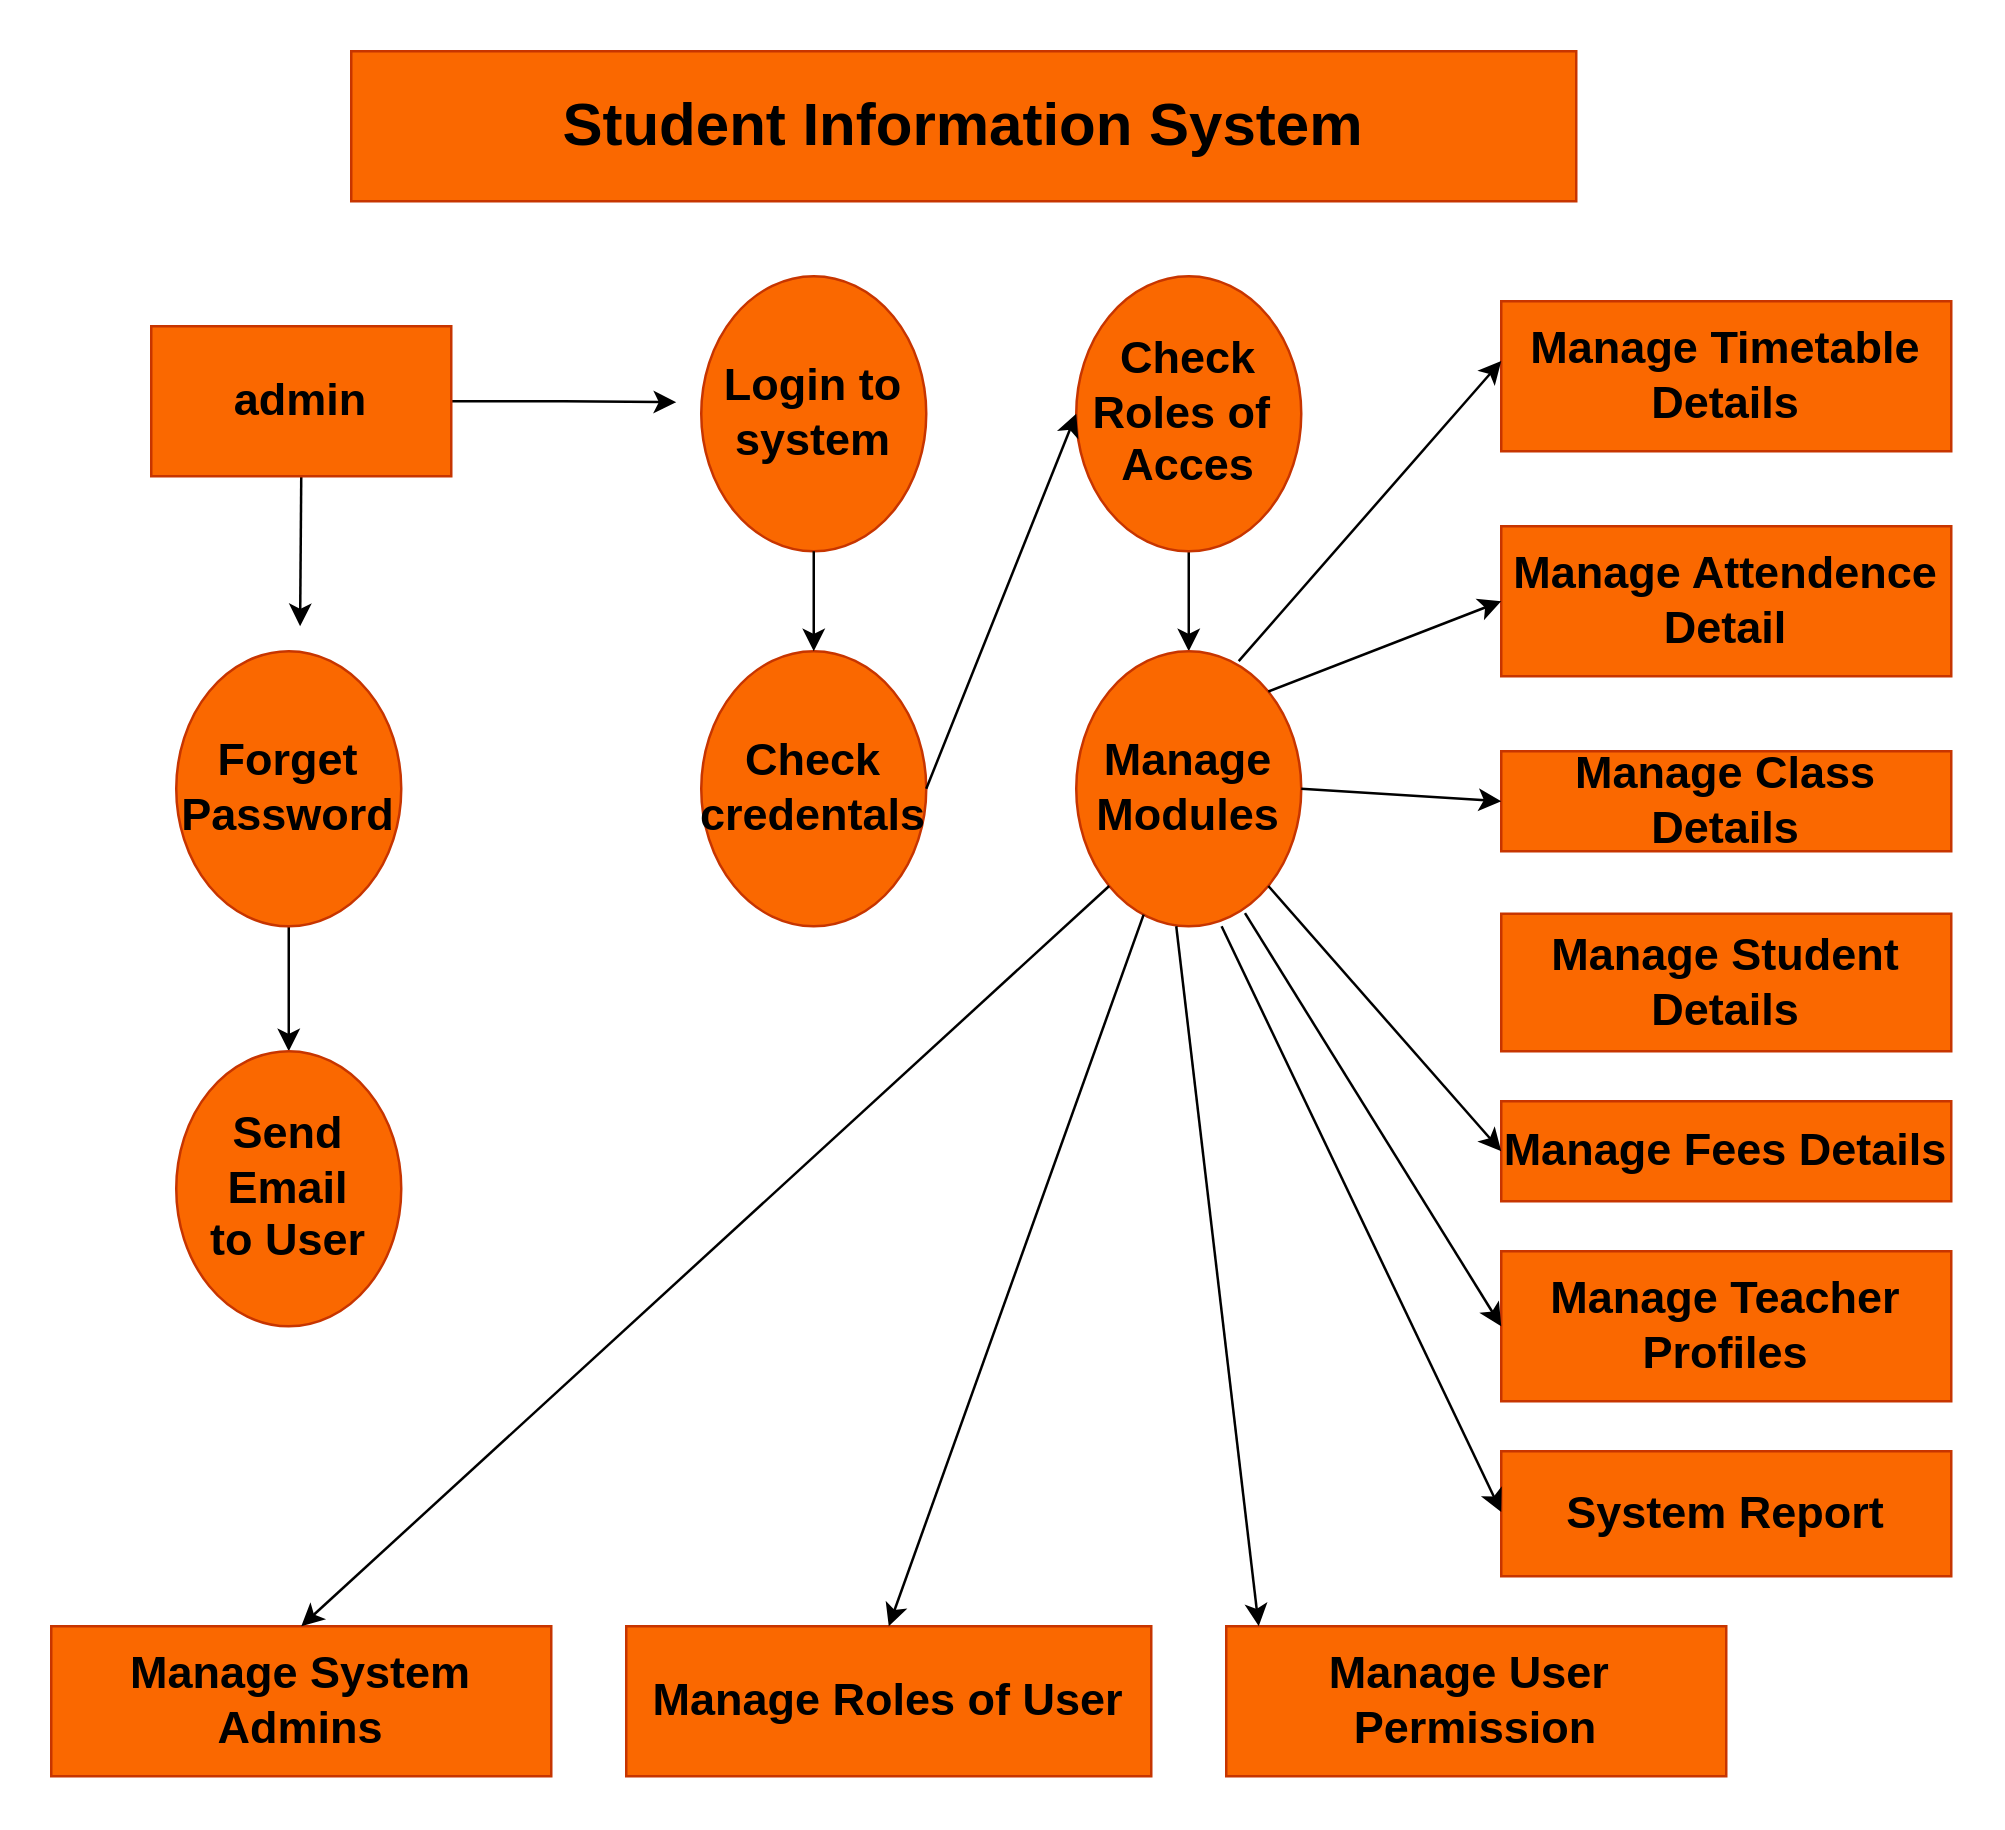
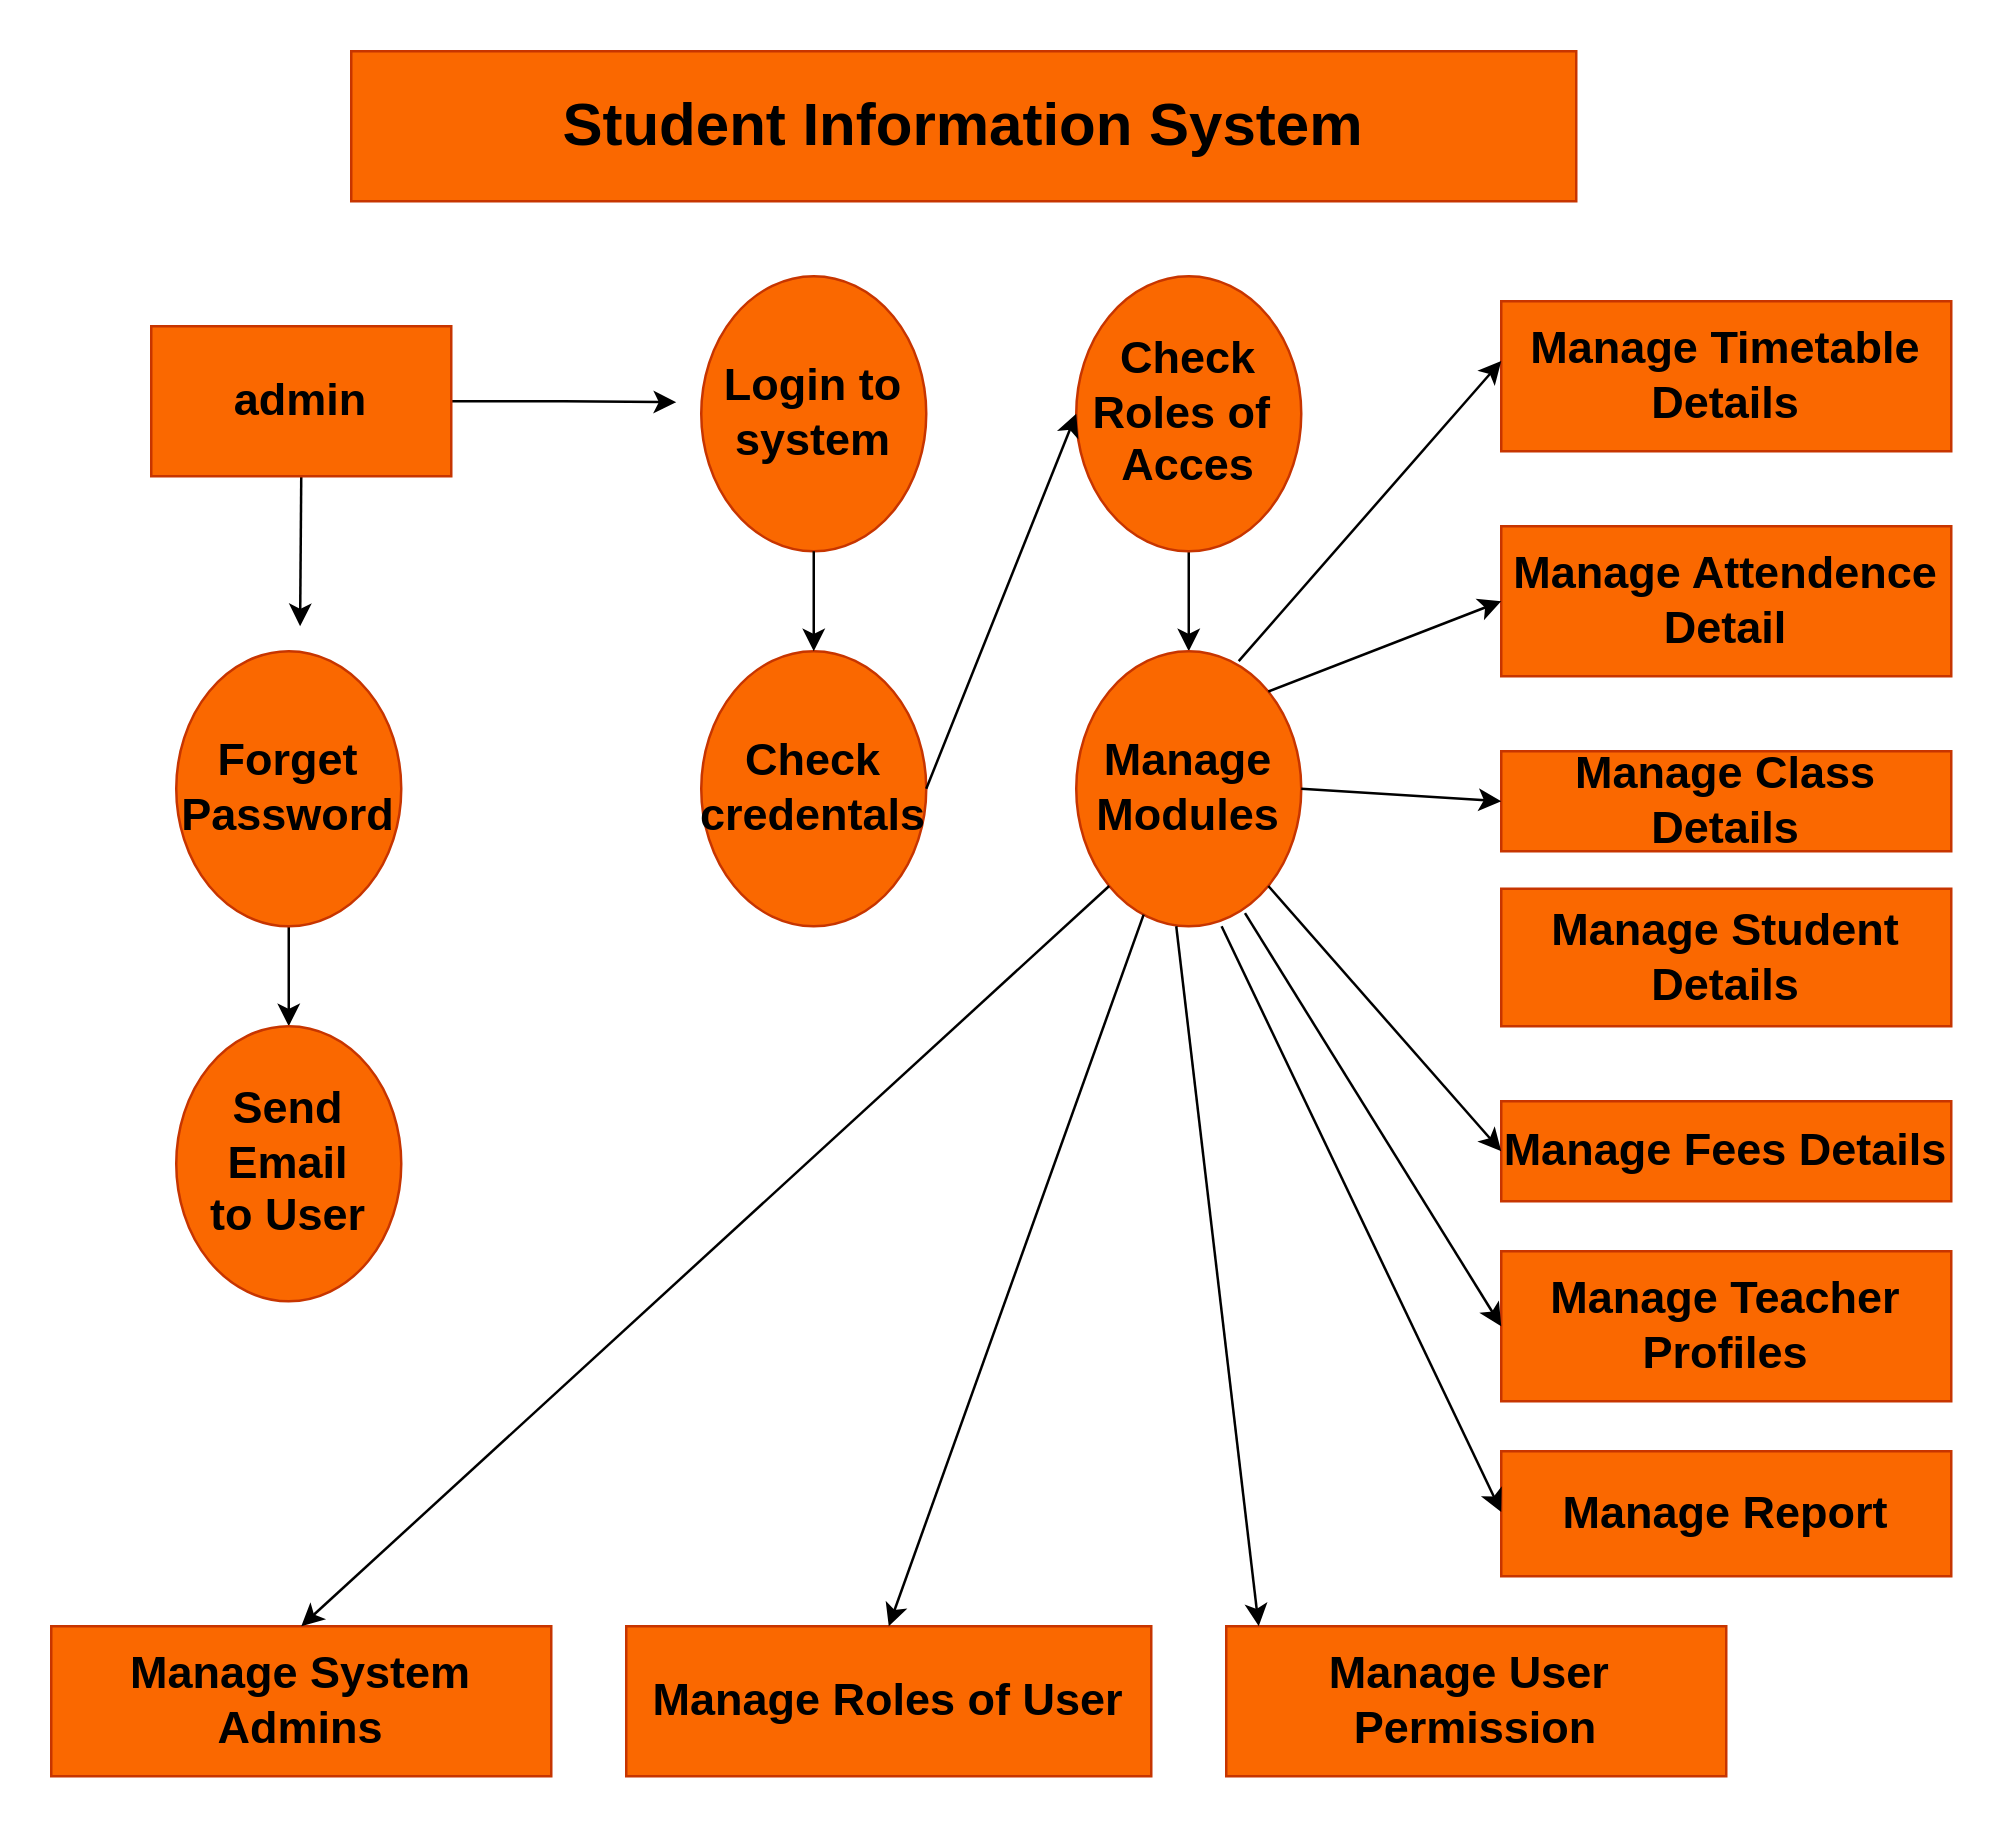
node "Manage Student Details": moved (1726, 983) -> (1726, 958)
node "Send Email to User": moved (289, 1189) -> (289, 1164)
node "System Report": label "System Report" -> "Manage Report"
